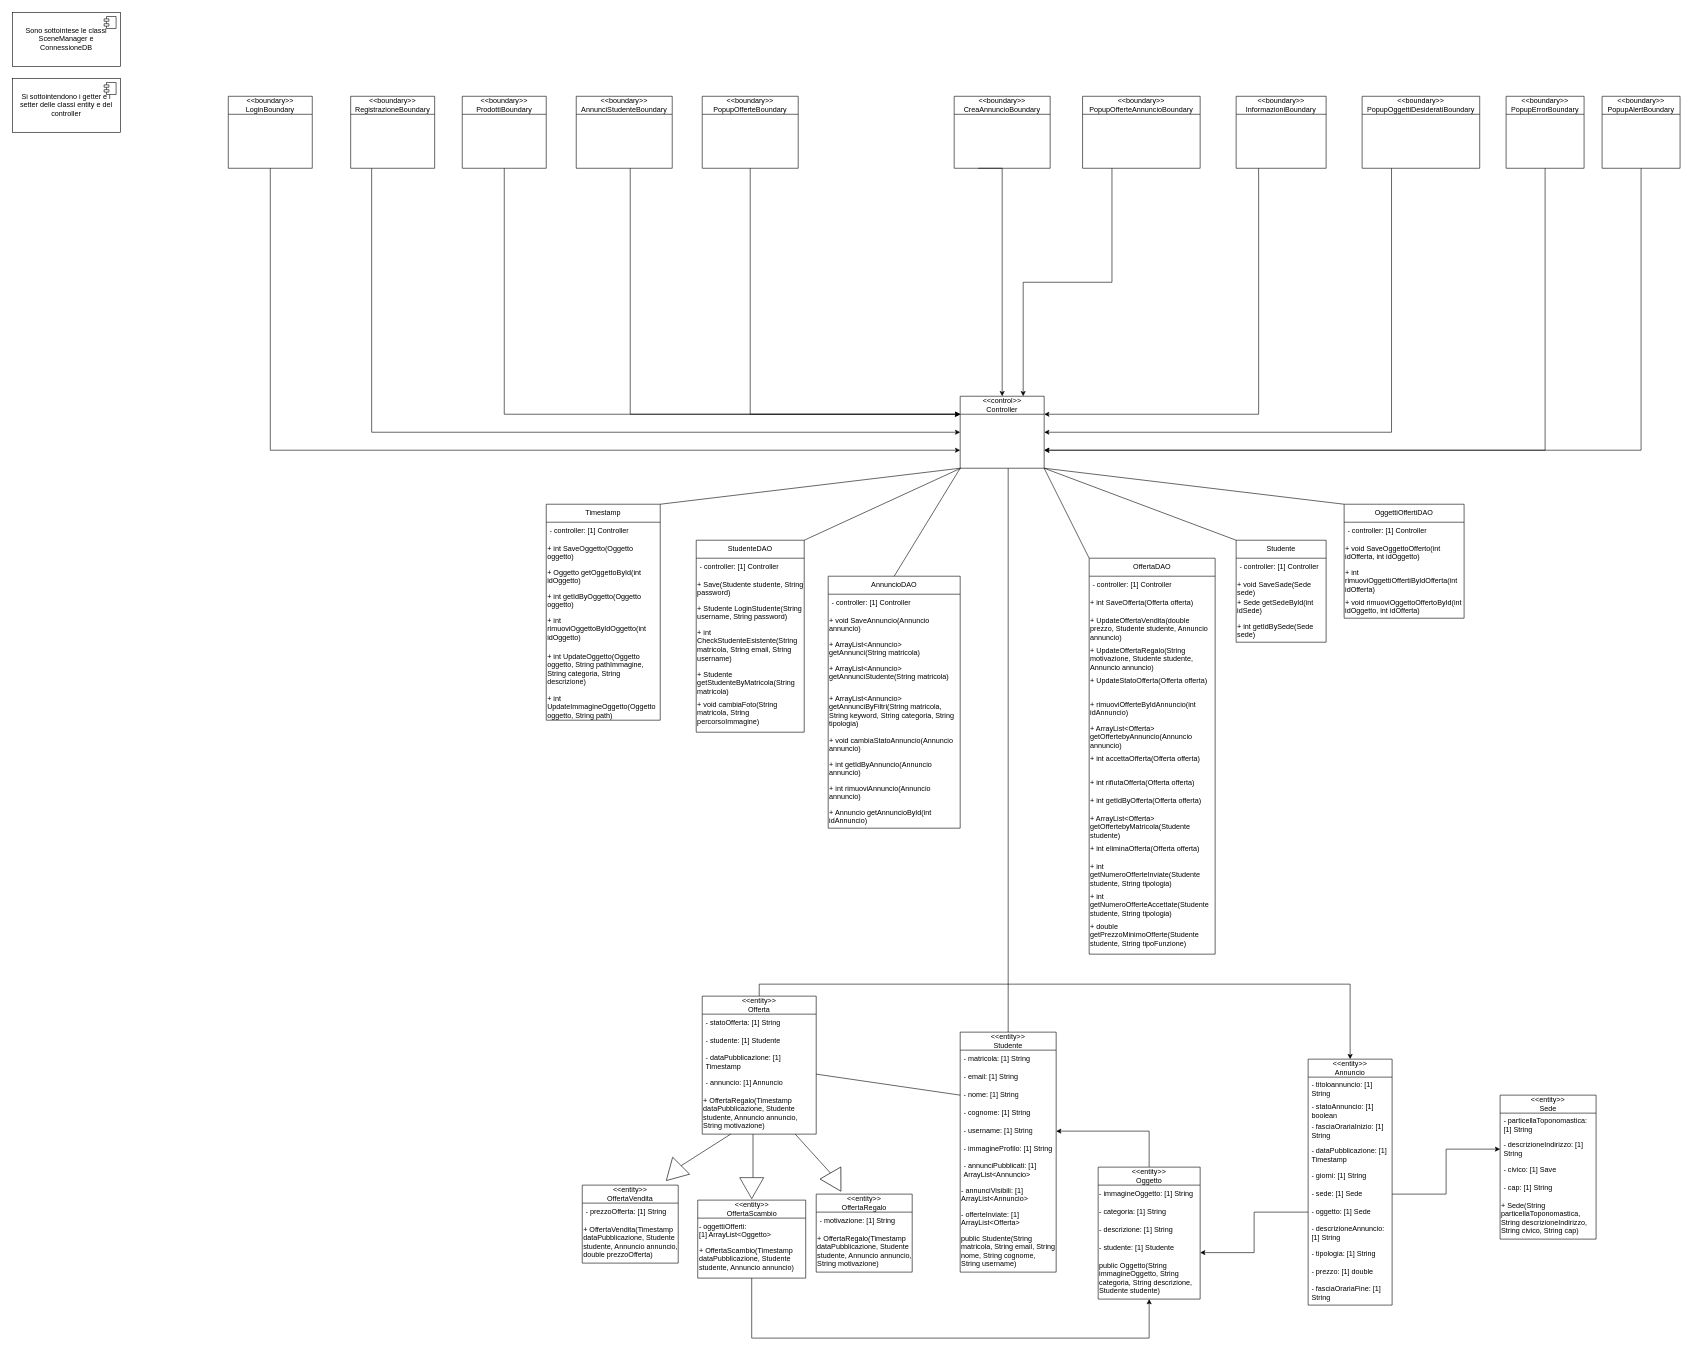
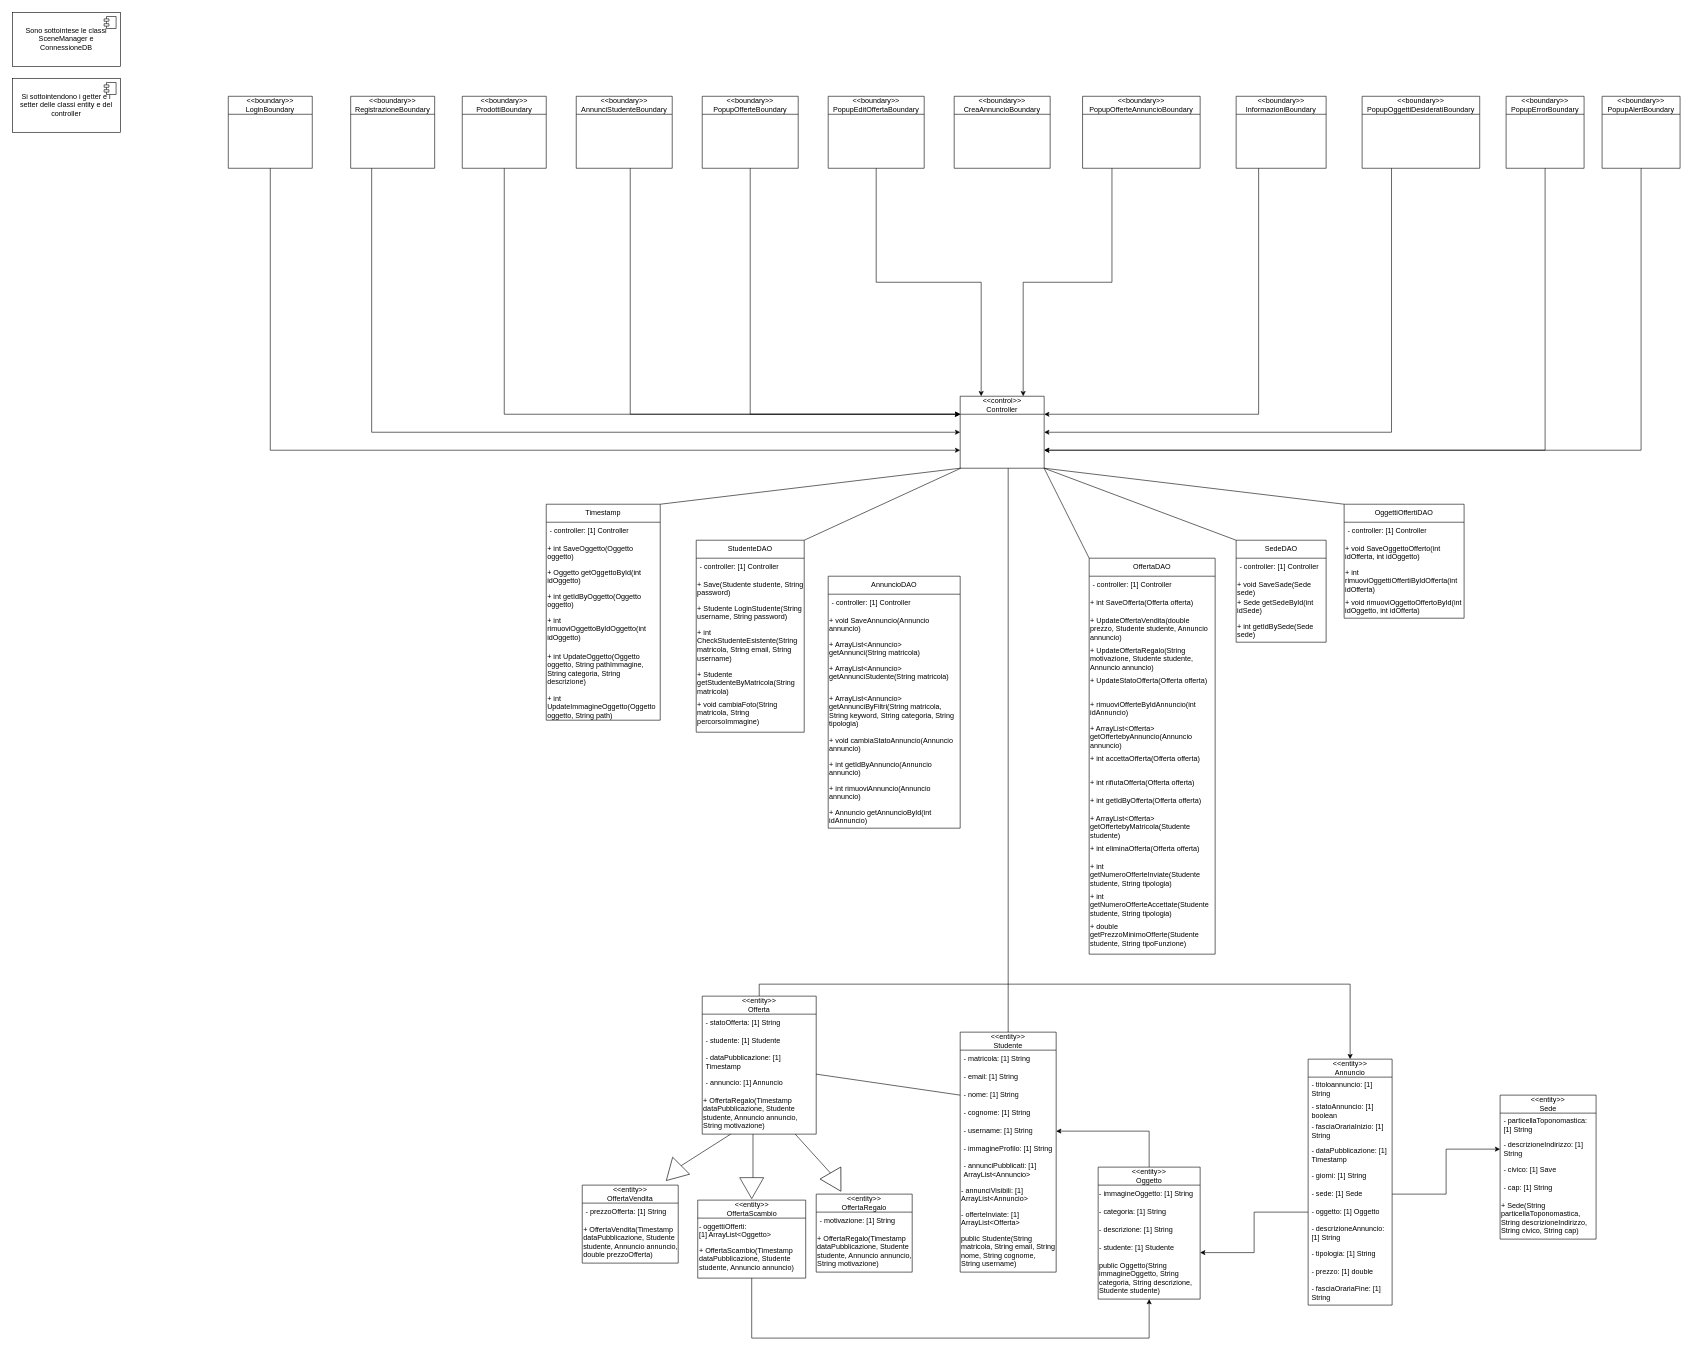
node "<<boundary>> PopupEditOffertaBoundary": added
edge "<<boundary>> PopupEditOffertaBoundary" -> "<<control>> Controller": added
edge "<<boundary>> CreaAnnuncioBoundary" -> "<<control>> Controller": removed
edge "<<control>> Controller" -- "AnnuncioDAO": removed
node "Studente": label "Studente" -> "SedeDAO"
node "- oggetto: [1] Sede": label "- oggetto: [1] Sede" -> "- oggetto: [1] Oggetto"
